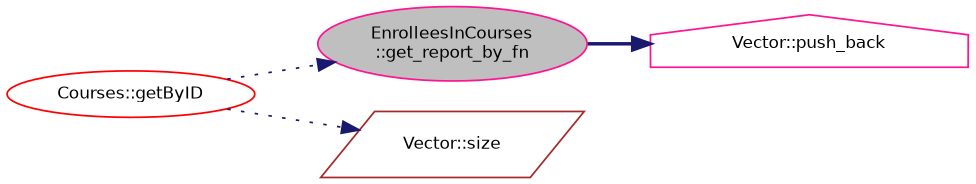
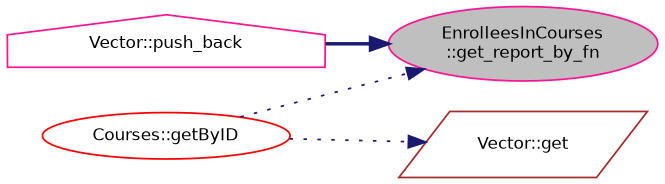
edge "EnrolleesInCourses ::get_report_by_fn" -> "Vector::push_back": reversed
node "Vector::size": label "Vector::size" -> "Vector::get"
